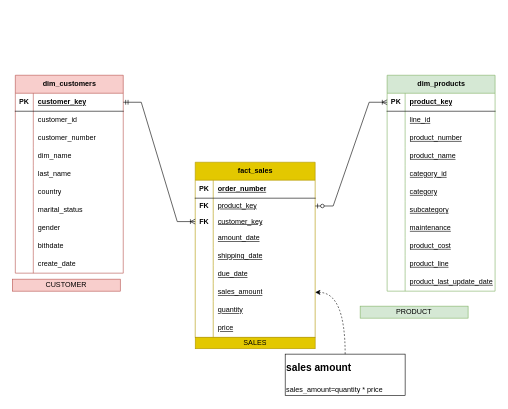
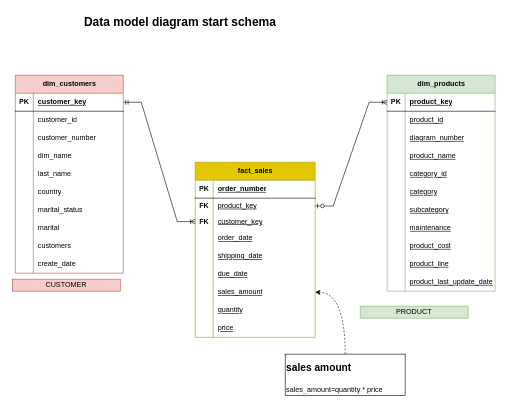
node "Data model diagram start schema": added
node "line_id": label "line_id" -> "product_id"
node "product_number": label "product_number" -> "diagram_number"
node "gender": label "gender" -> "marital"
node "amount_date": label "amount_date" -> "order_date"
node "bithdate": label "bithdate" -> "customers"
node "SALES": removed
